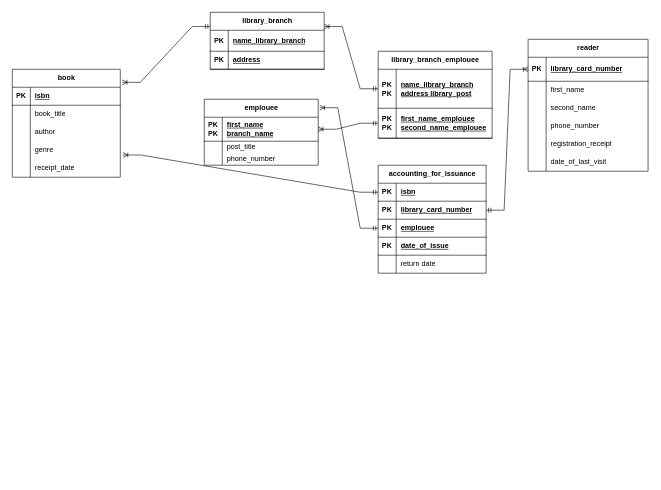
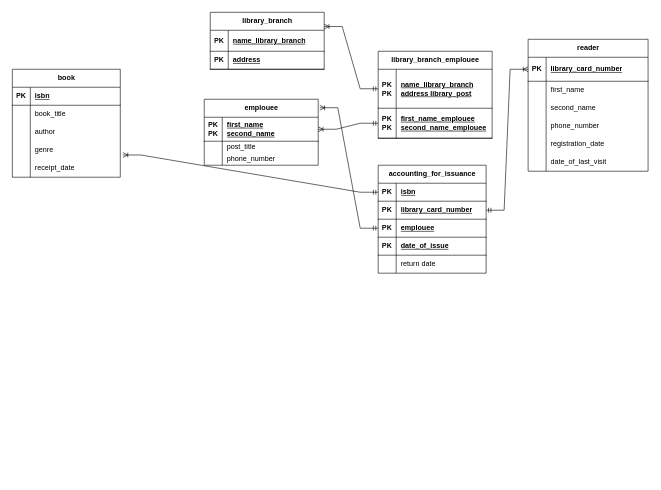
edge "library_branch" -- "book": removed
node "first_name branch_name": label "first_name branch_name" -> "first_name second_name"
node "registration_receipt": label "registration_receipt" -> "registration_date"
